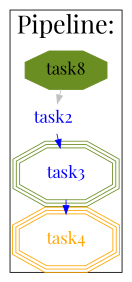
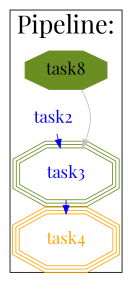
edge "task8" -> "task2": now "task8" -> "task3"
